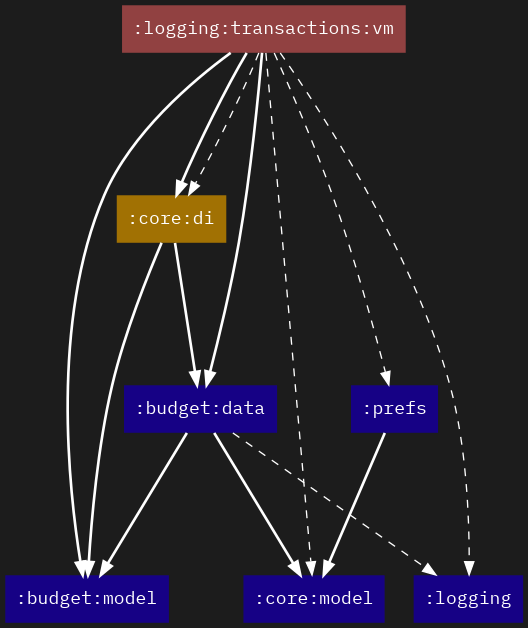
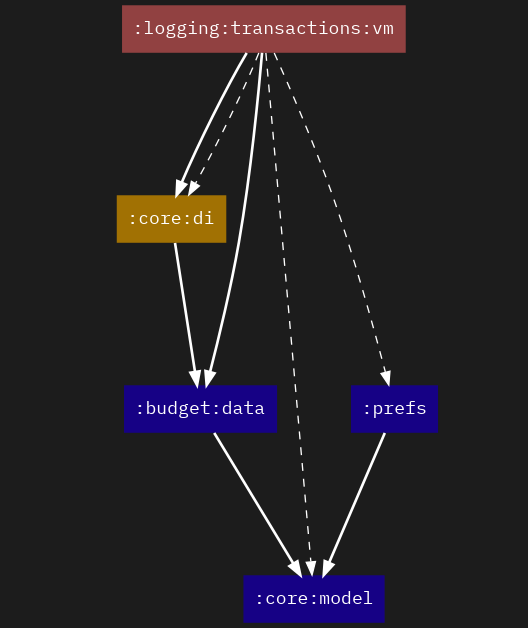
node ":budget:model": removed
node ":logging": removed
